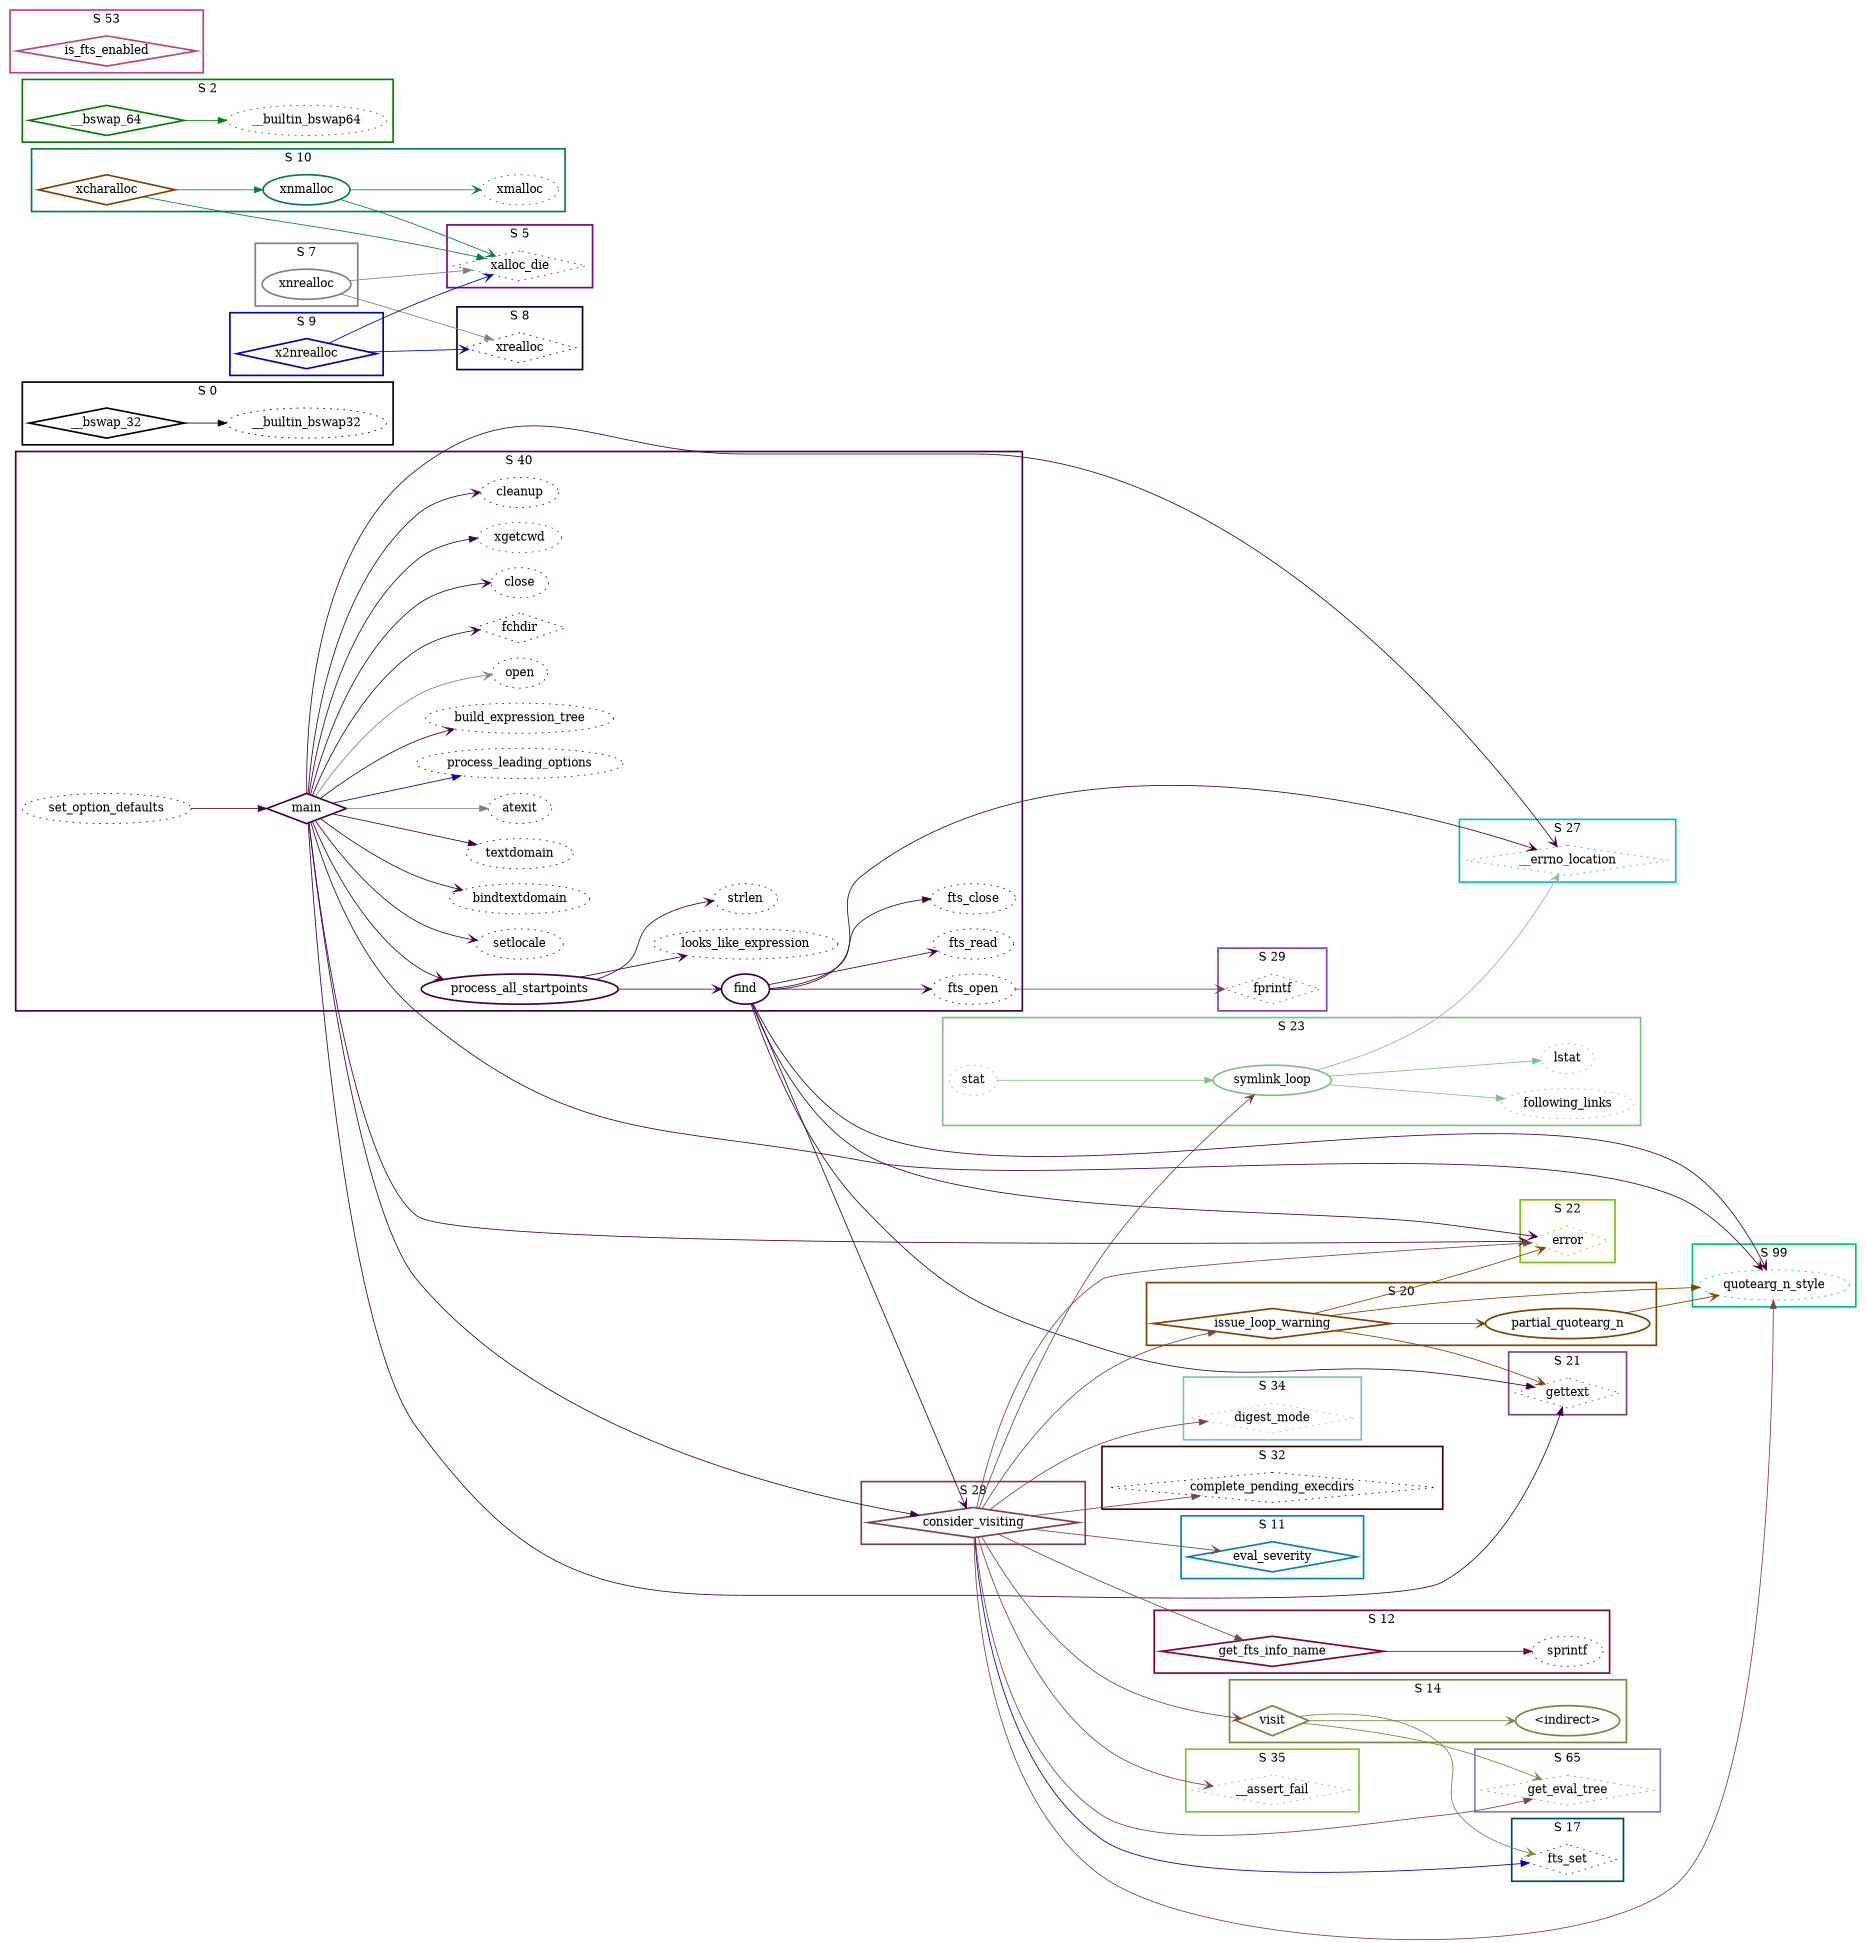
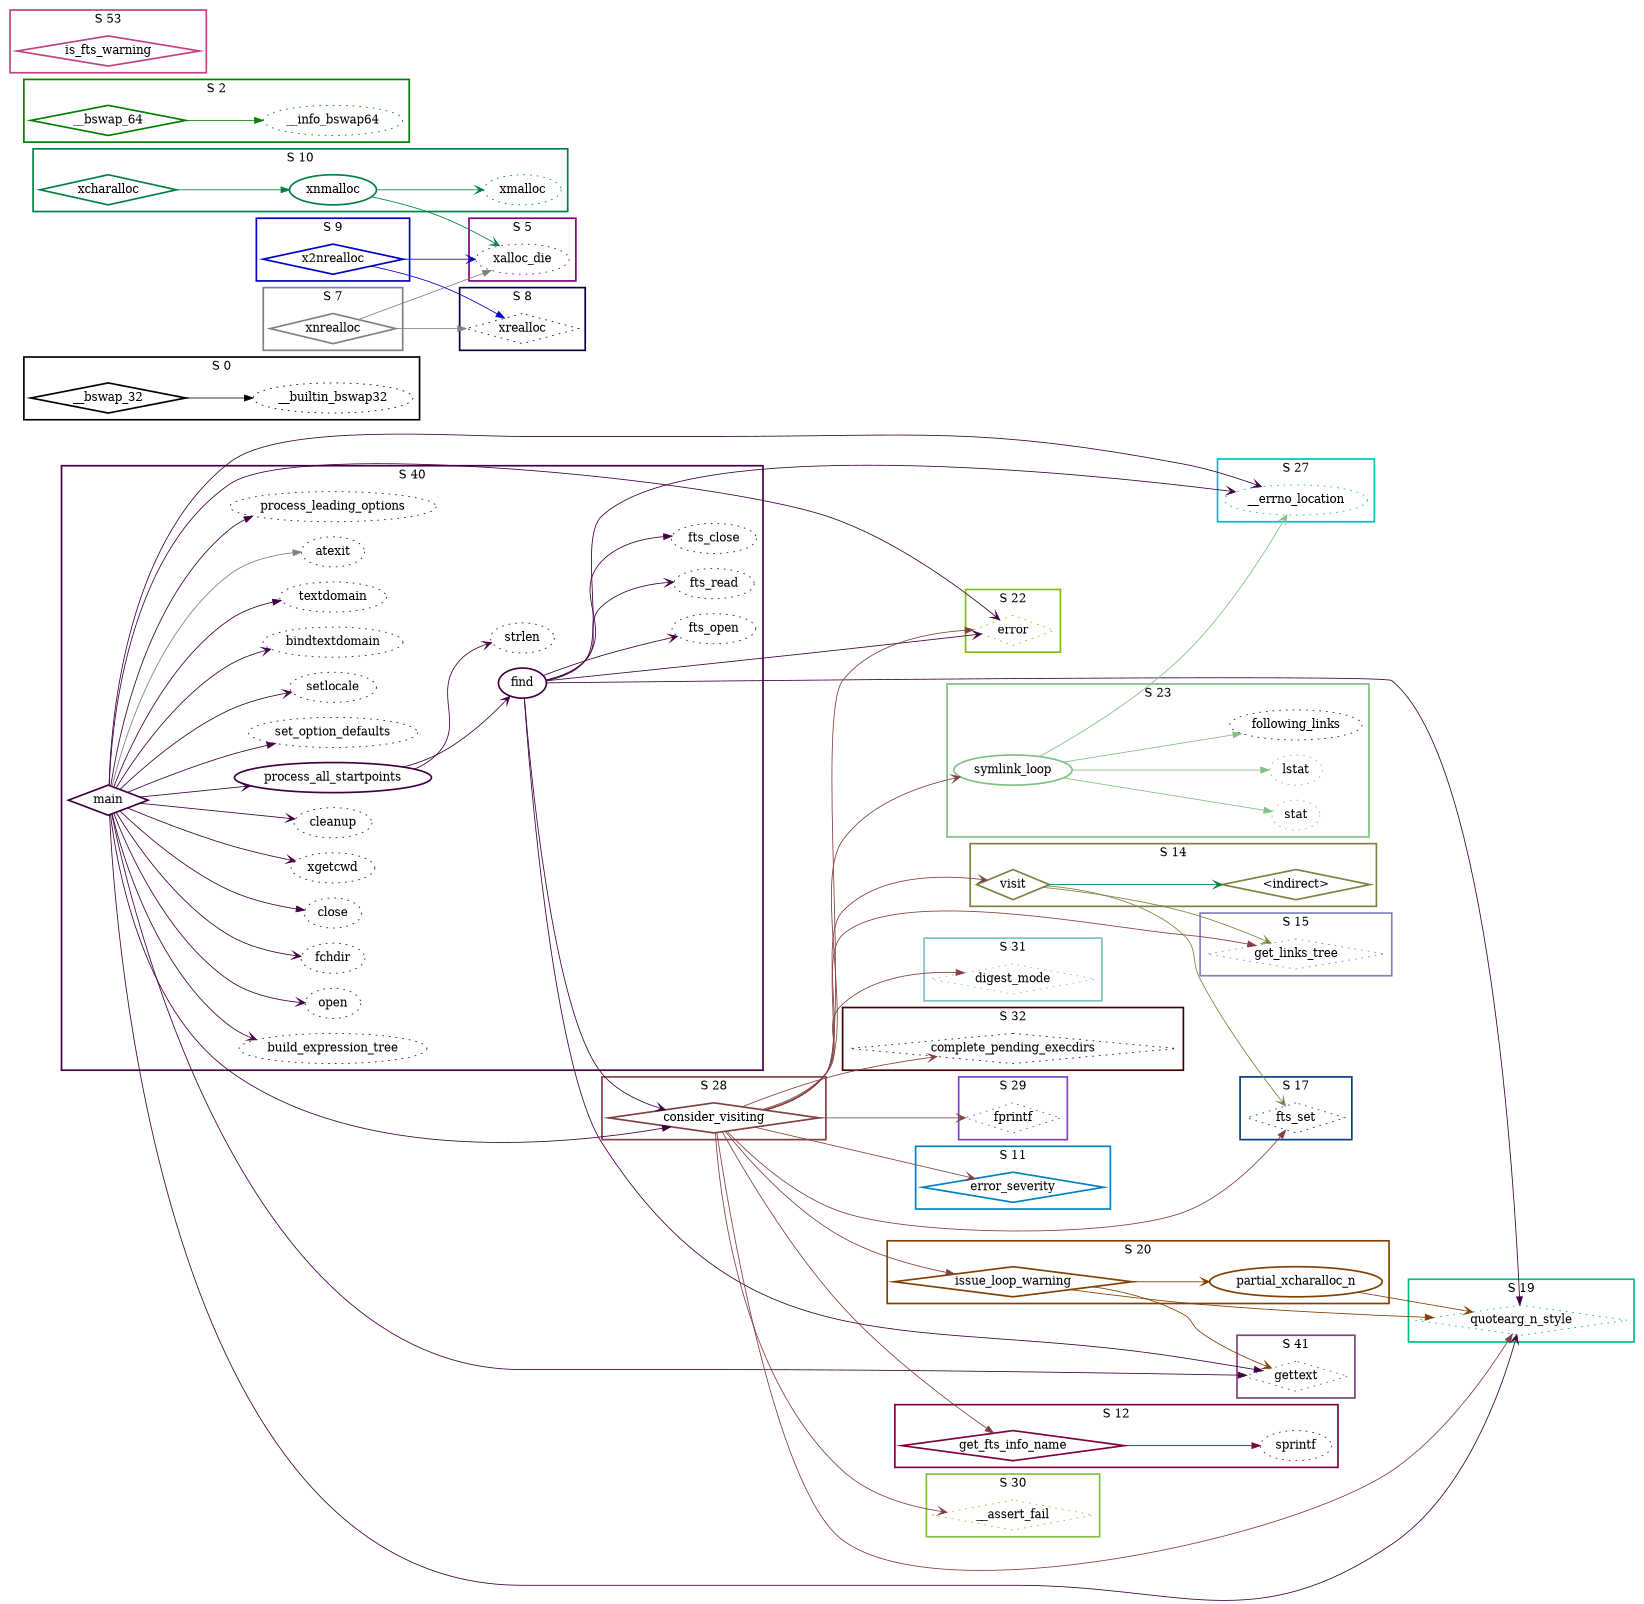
node "is_fts_enabled": label "is_fts_enabled" -> "is_fts_warning"
node "__builtin_bswap64": label "__builtin_bswap64" -> "__info_bswap64"
node "xcharalloc": color #804000 -> #008040
edge "xcharalloc" -> "xalloc_die": removed
node "xalloc_die": shape diamond -> ellipse
node "xnrealloc": shape ellipse -> diamond
edge "x2nrealloc" -> "xrealloc": arrowhead vee -> normal
node "xgetcwd": color #008000 -> #400040
node "fchdir": shape diamond -> ellipse
edge "main" -> "xgetcwd": arrowhead normal -> vee
edge "main" -> "close": arrowhead vee -> normal
edge "main" -> "open": color #808080 -> #400040
edge "main" -> "process_leading_options": color #0000c0 -> #400040
edge "set_option_defaults" -> "main": reversed
node "__errno_location": shape diamond -> ellipse
node "looks_like_expression": removed
edge "fts_open" -> "fprintf": now "consider_visiting" -> "fprintf"
edge "stat" -> "symlink_loop": reversed
node "following_links": color #80c080 -> #400040
edge "find" -> "quotearg_n_style": arrowhead vee -> normal
cluster "S 99": label "S 99" -> "S 19"
node "quotearg_n_style": shape ellipse -> diamond
edge "issue_loop_warning" -> "error": removed
node "partial_quotearg_n": label "partial_quotearg_n" -> "partial_xcharalloc_n"
cluster "S 21": label "S 21" -> "S 41"
cluster "S 34": label "S 34" -> "S 31"
edge "consider_visiting" -> "complete_pending_execdirs": arrowhead normal -> vee
node "eval_severity": label "eval_severity" -> "error_severity"
edge "visit" -> "<indirect>": color #808040 -> #008040
node "<indirect>": shape ellipse -> diamond
cluster "S 35": label "S 35" -> "S 30"
cluster "S 65": label "S 65" -> "S 15"
node "get_eval_tree": label "get_eval_tree" -> "get_links_tree"
edge "consider_visiting" -> "fts_set": color #0000c0 -> #804040
